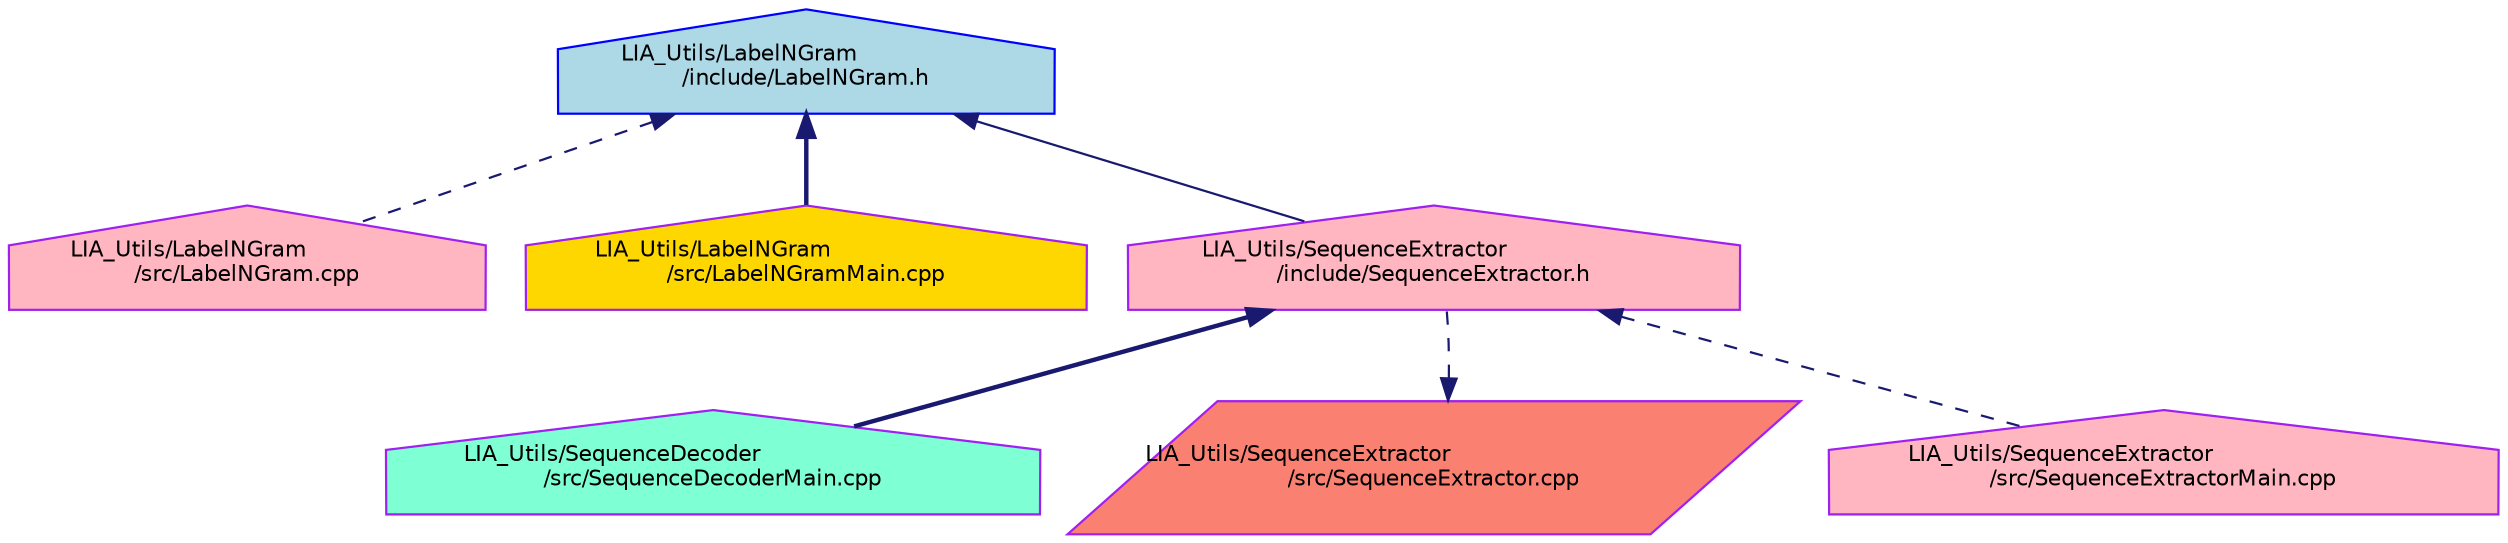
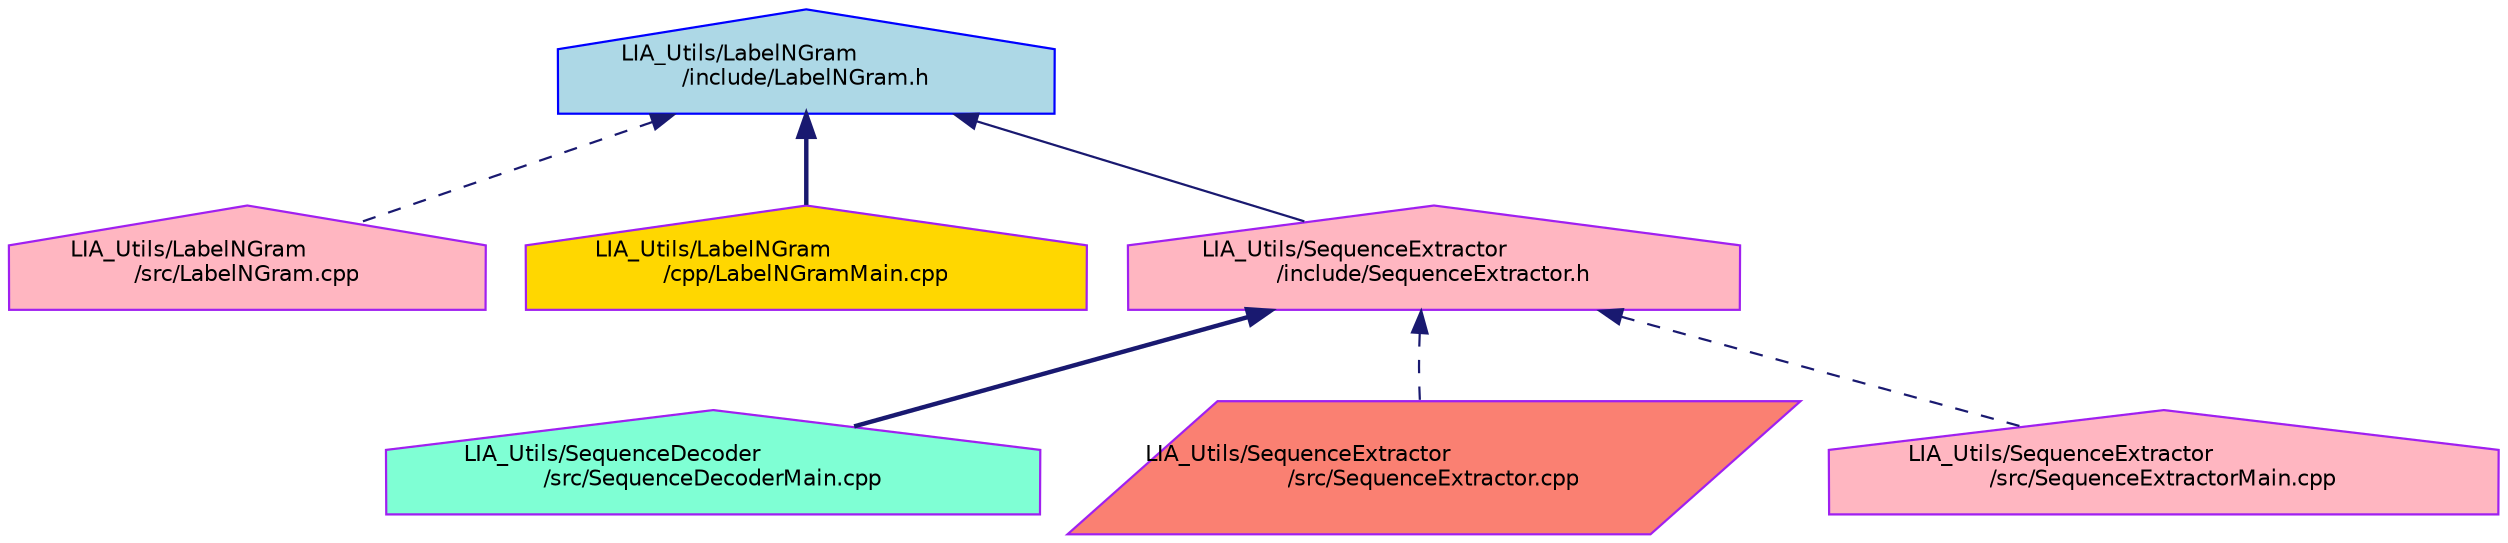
node "LIA_Utils/LabelNGram /src/LabelNGramMain.cpp": label "LIA_Utils/LabelNGram /src/LabelNGramMain.cpp" -> "LIA_Utils/LabelNGram /cpp/LabelNGramMain.cpp"
edge "LIA_Utils/SequenceExtractor /include/SequenceExtractor.h" -> "LIA_Utils/SequenceExtractor /src/SequenceExtractor.cpp": reversed
